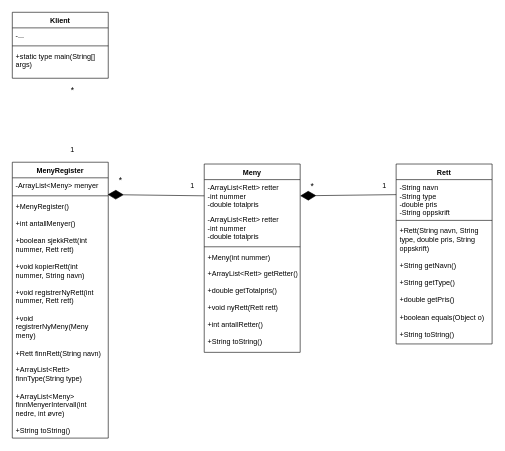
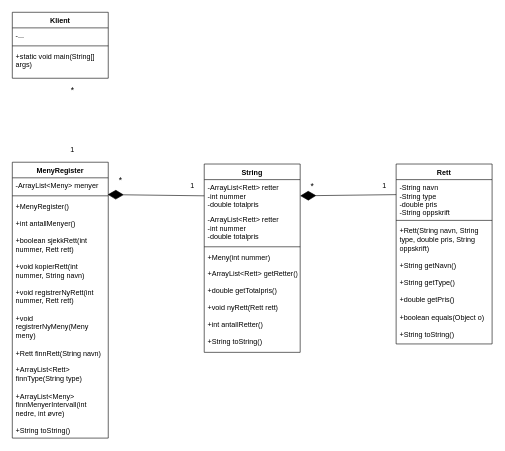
node "+static type main(String[] args)": label "+static type main(String[] args)" -> "+static void main(String[] args)"
node "Meny": label "Meny" -> "String"
